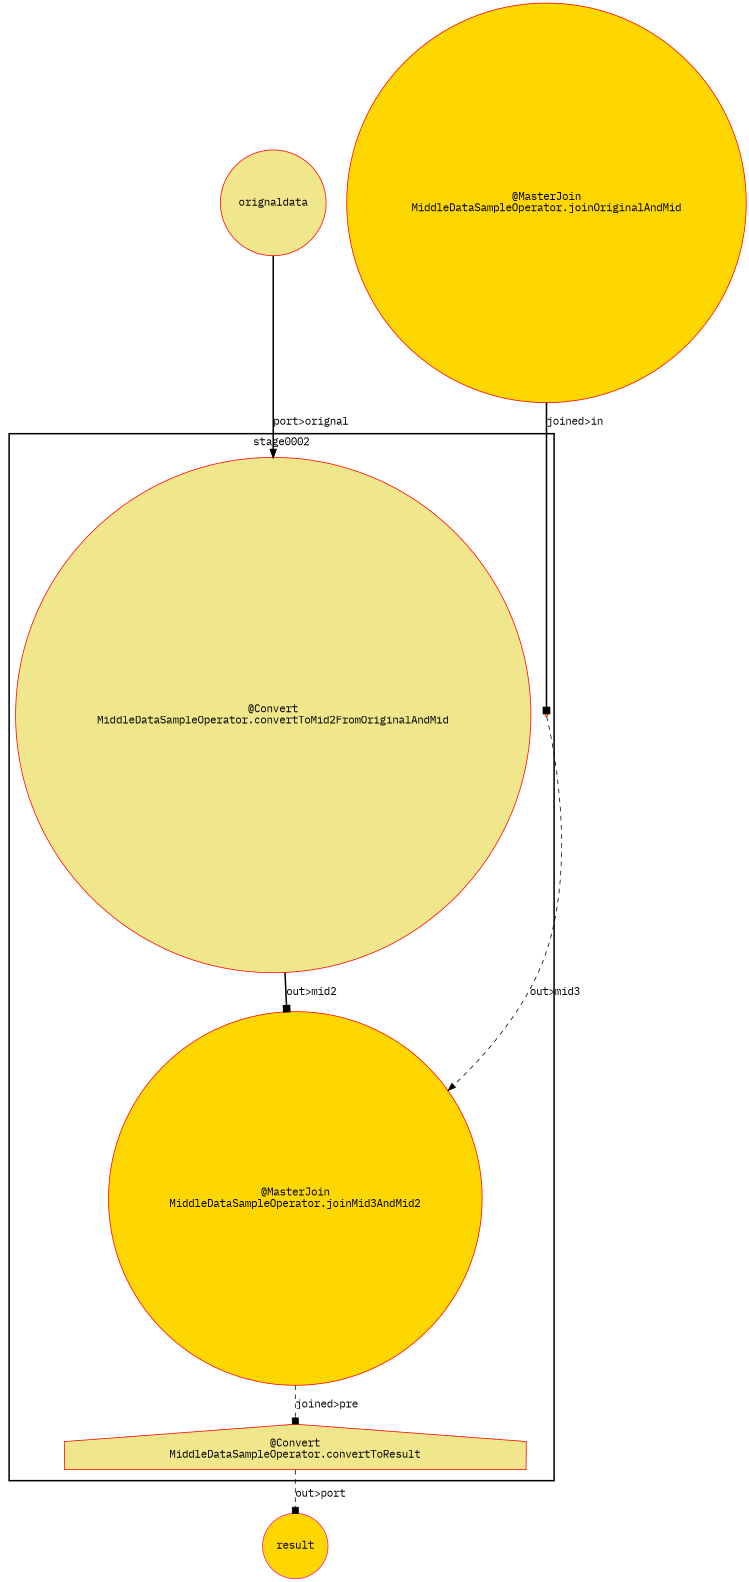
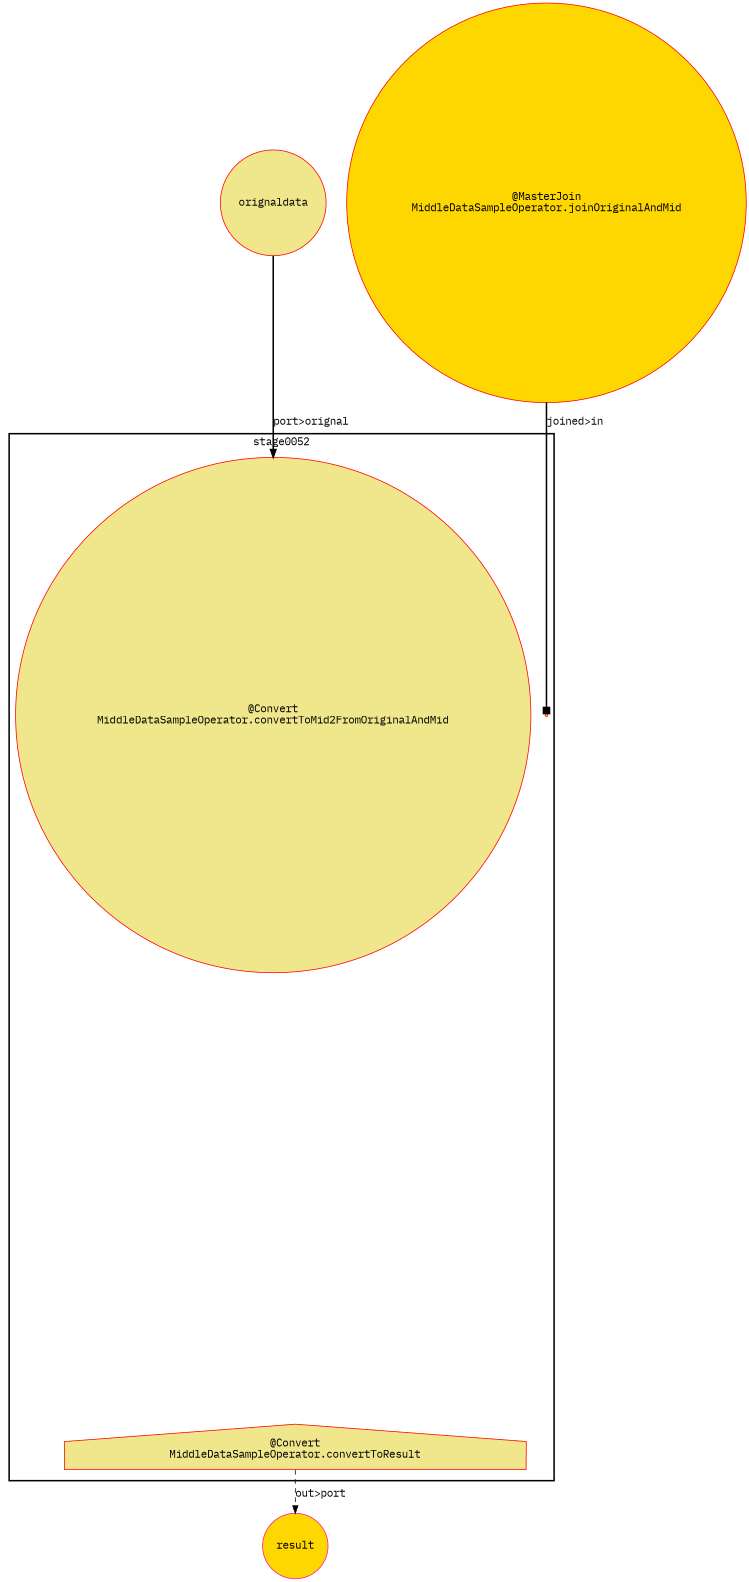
cluster "stage0002": label "stage0002" -> "stage0052"
node "@MasterJoin MiddleDataSampleOperator.joinMid3AndMid2": removed
edge "@Convert MiddleDataSampleOperator.convertToResult" -> "result": arrowhead box -> normal
